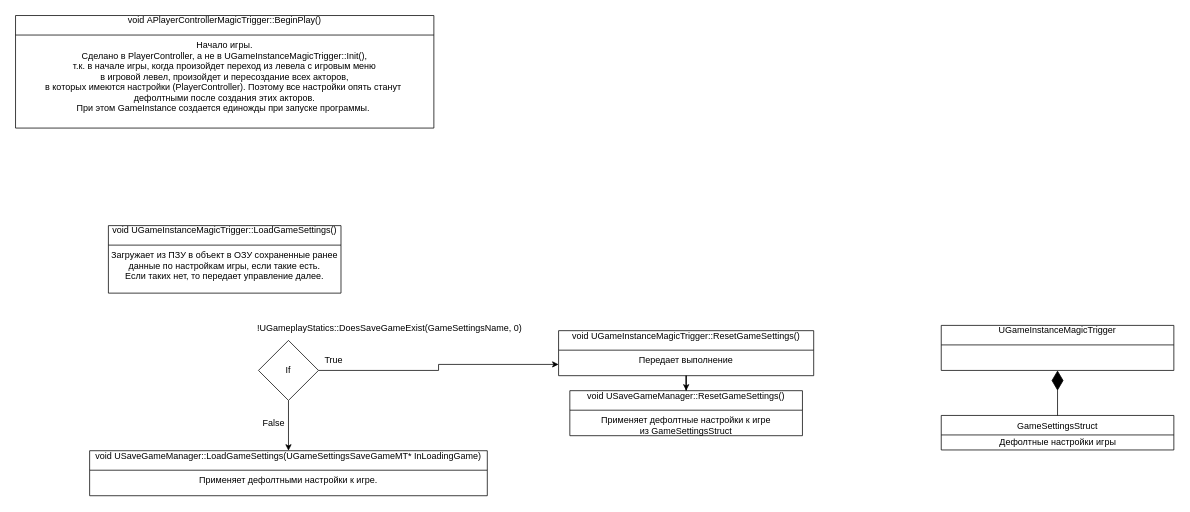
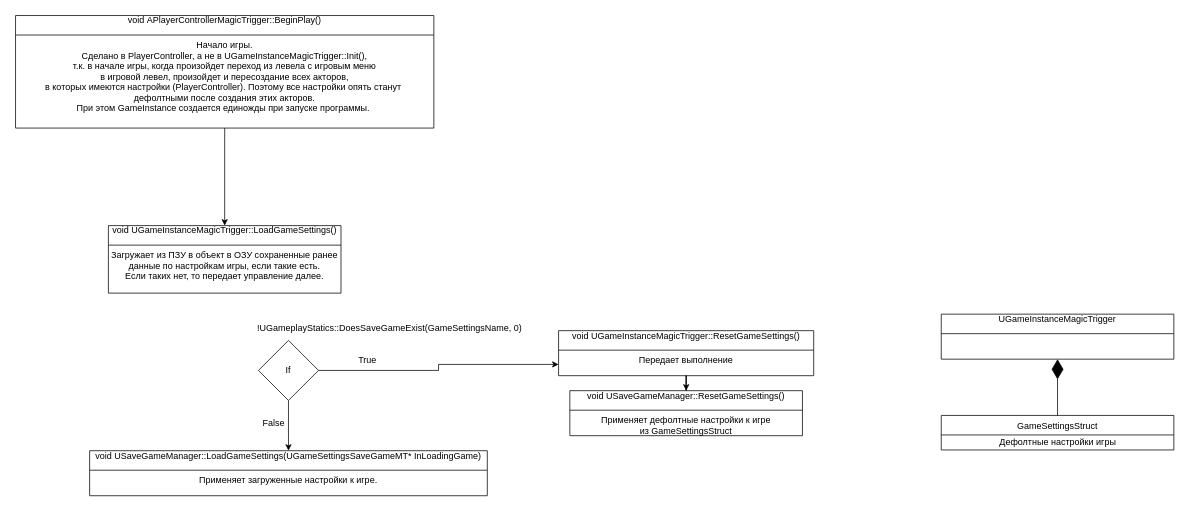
edge "void APlayerControllerMagicTrigger::BeginPlay()" -> "void UGameInstanceMagicTrigger::LoadGameSettings()": added
node "UGameInstanceMagicTrigger": moved (1057, 348) -> (1057, 336)
node "True": moved (333, 360) -> (367, 360)
node "Применяет дефолтными настройки к игре.": label "Применяет дефолтными настройки к игре." -> "Применяет загруженные настройки к игре."
